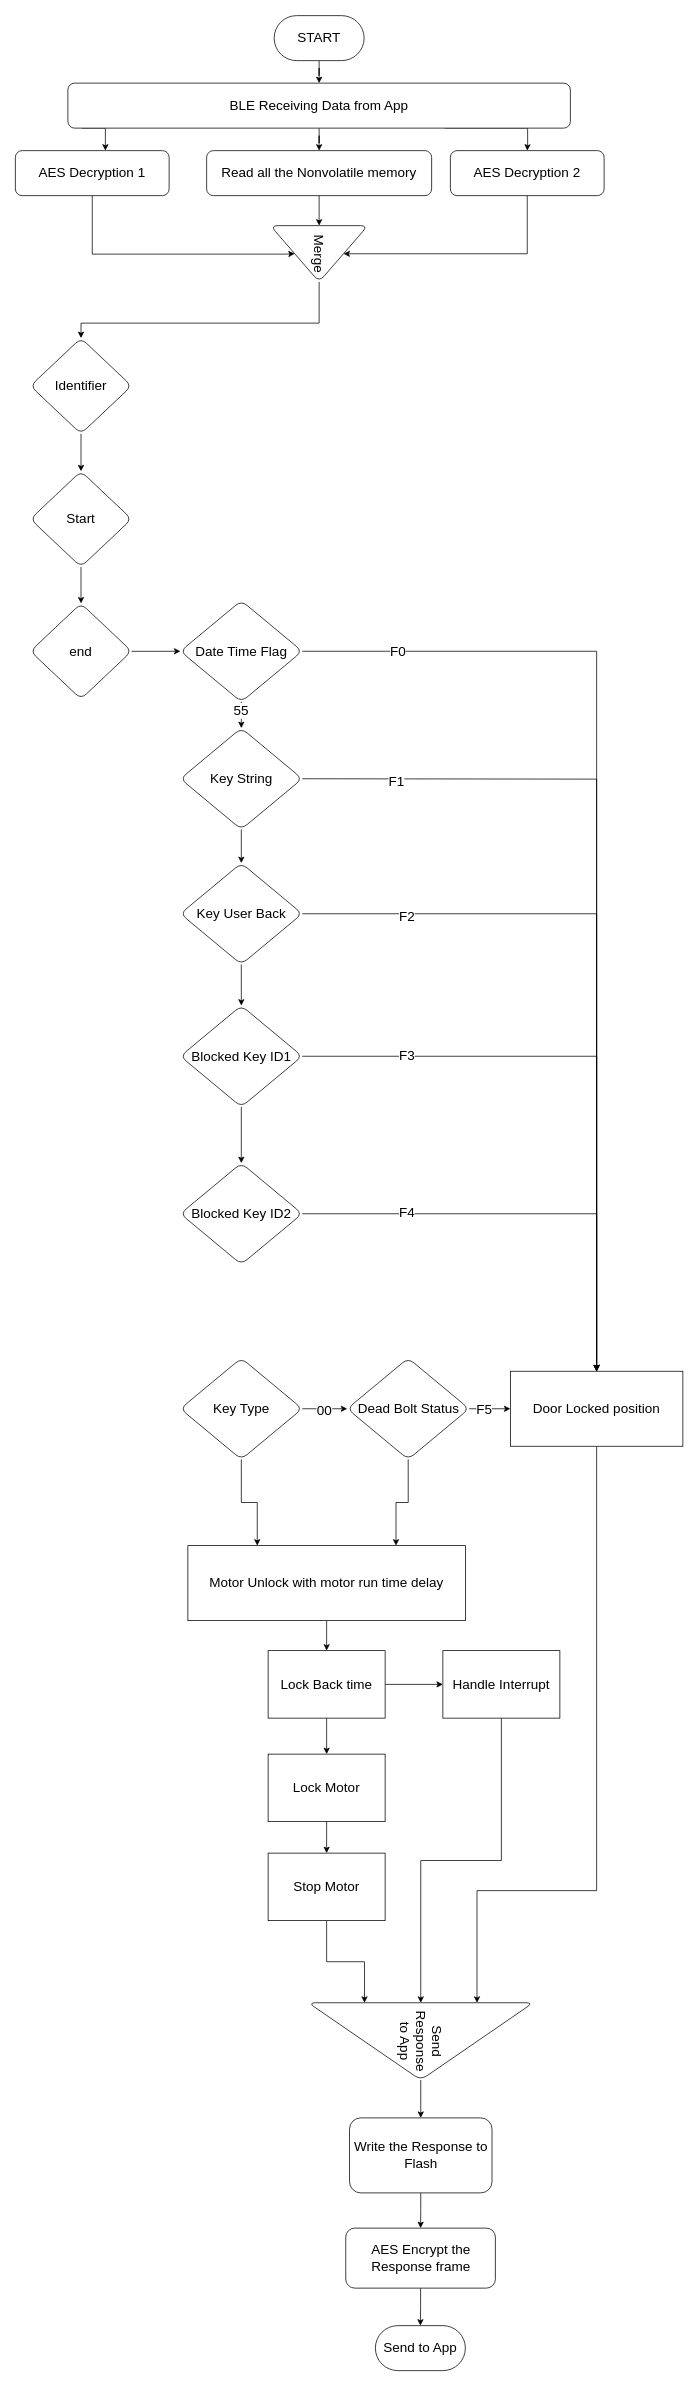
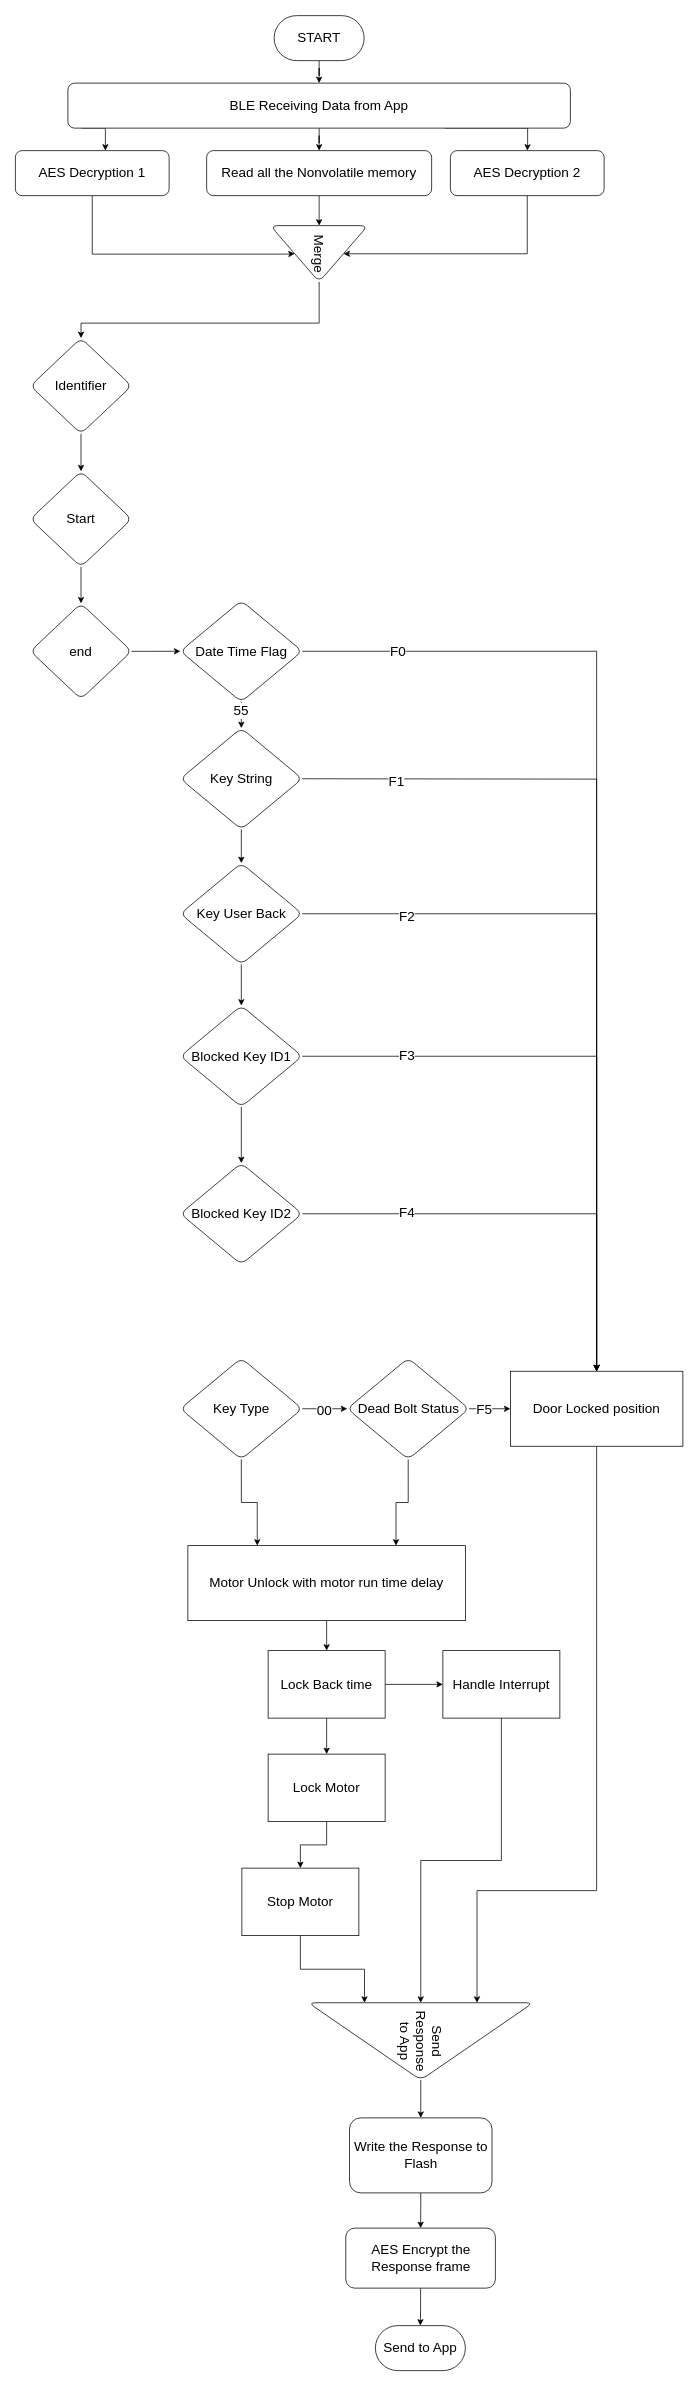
node "Stop Motor": moved (327, 1887) -> (300, 1902)
